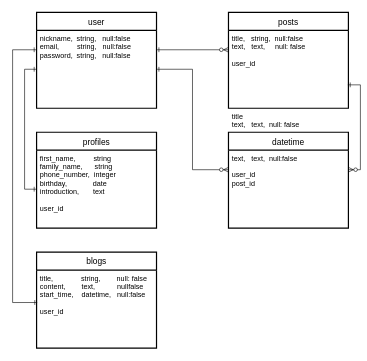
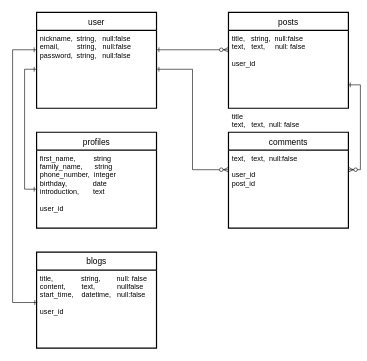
node "datetime": label "datetime" -> "comments"
